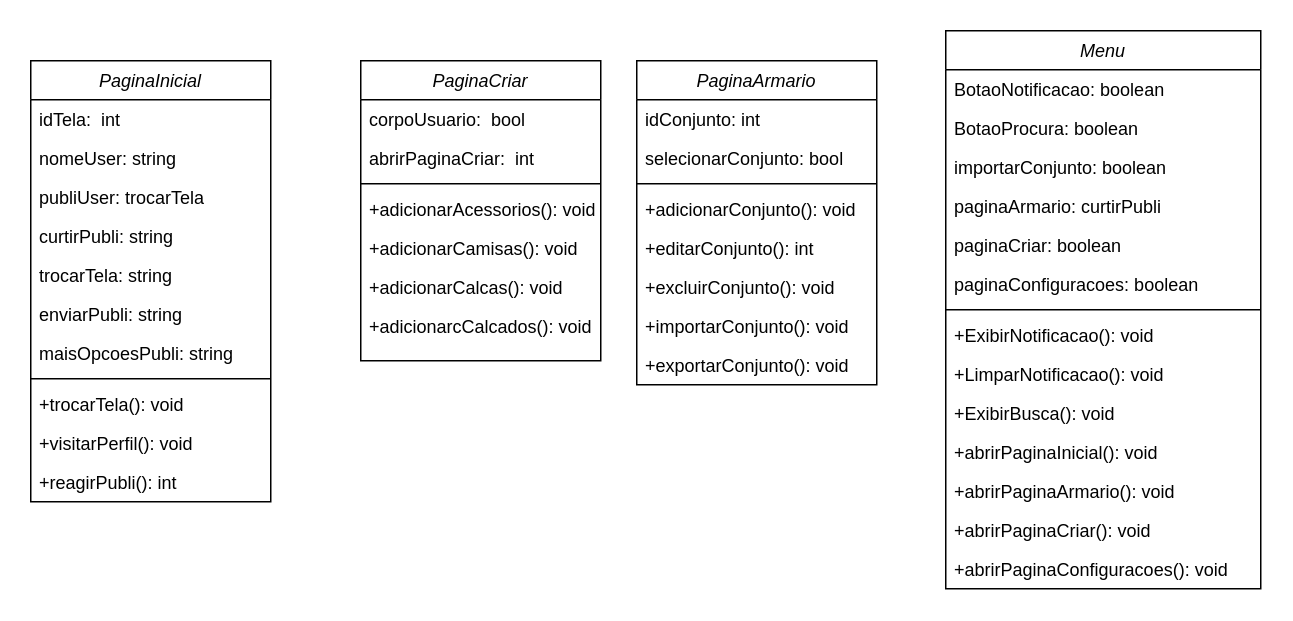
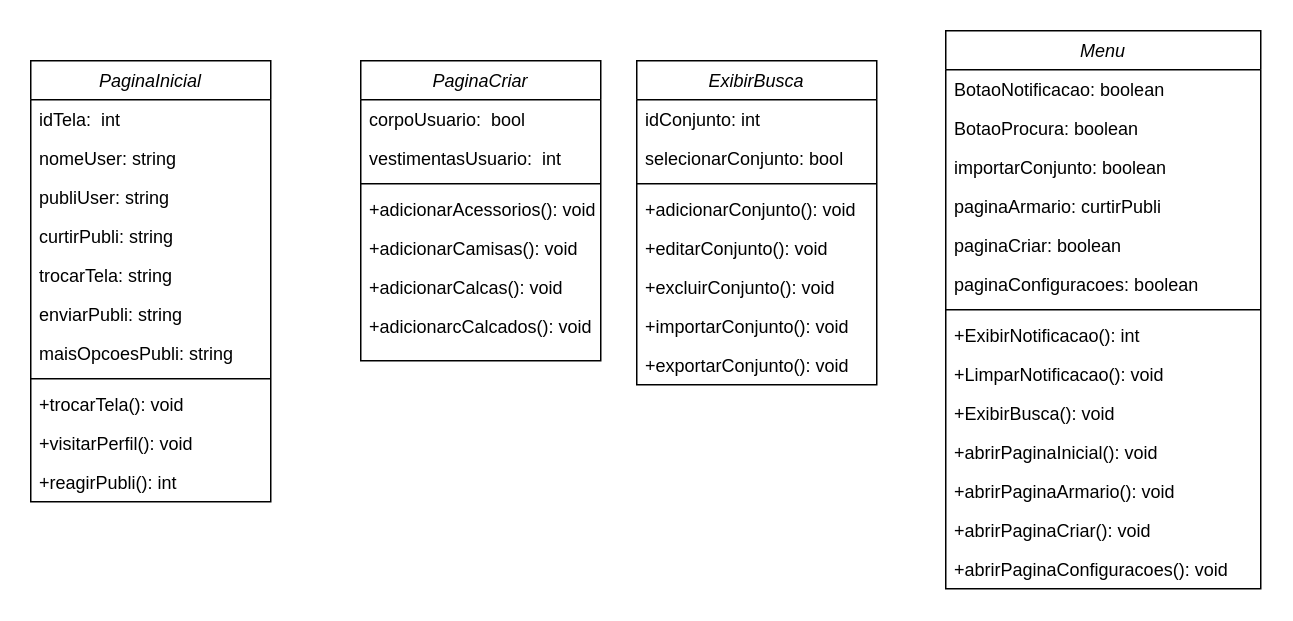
node "PaginaArmario": label "PaginaArmario" -> "ExibirBusca"
node "abrirPaginaCriar: int": label "abrirPaginaCriar: int" -> "vestimentasUsuario: int"
node "publiUser: trocarTela": label "publiUser: trocarTela" -> "publiUser: string"
node "+editarConjunto(): int": label "+editarConjunto(): int" -> "+editarConjunto(): void"
node "+ExibirNotificacao(): void": label "+ExibirNotificacao(): void" -> "+ExibirNotificacao(): int"
